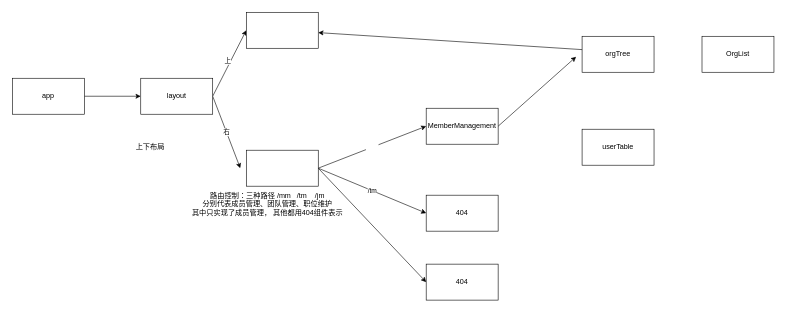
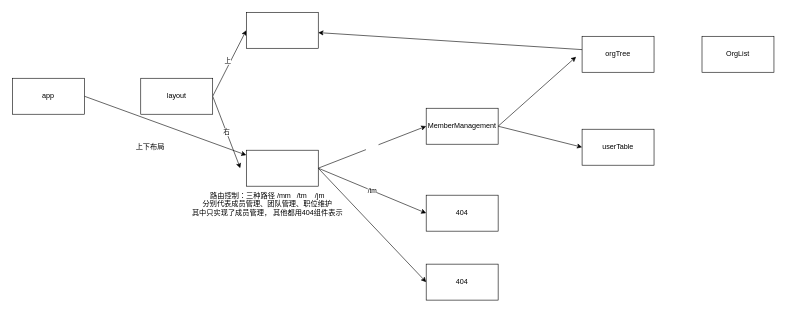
edge "app" -> "layout": now "app" -> "core"
edge "MemberManagement" -> "userTable": added
